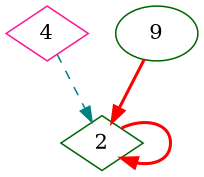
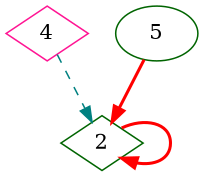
node "9": label "9" -> "5"
